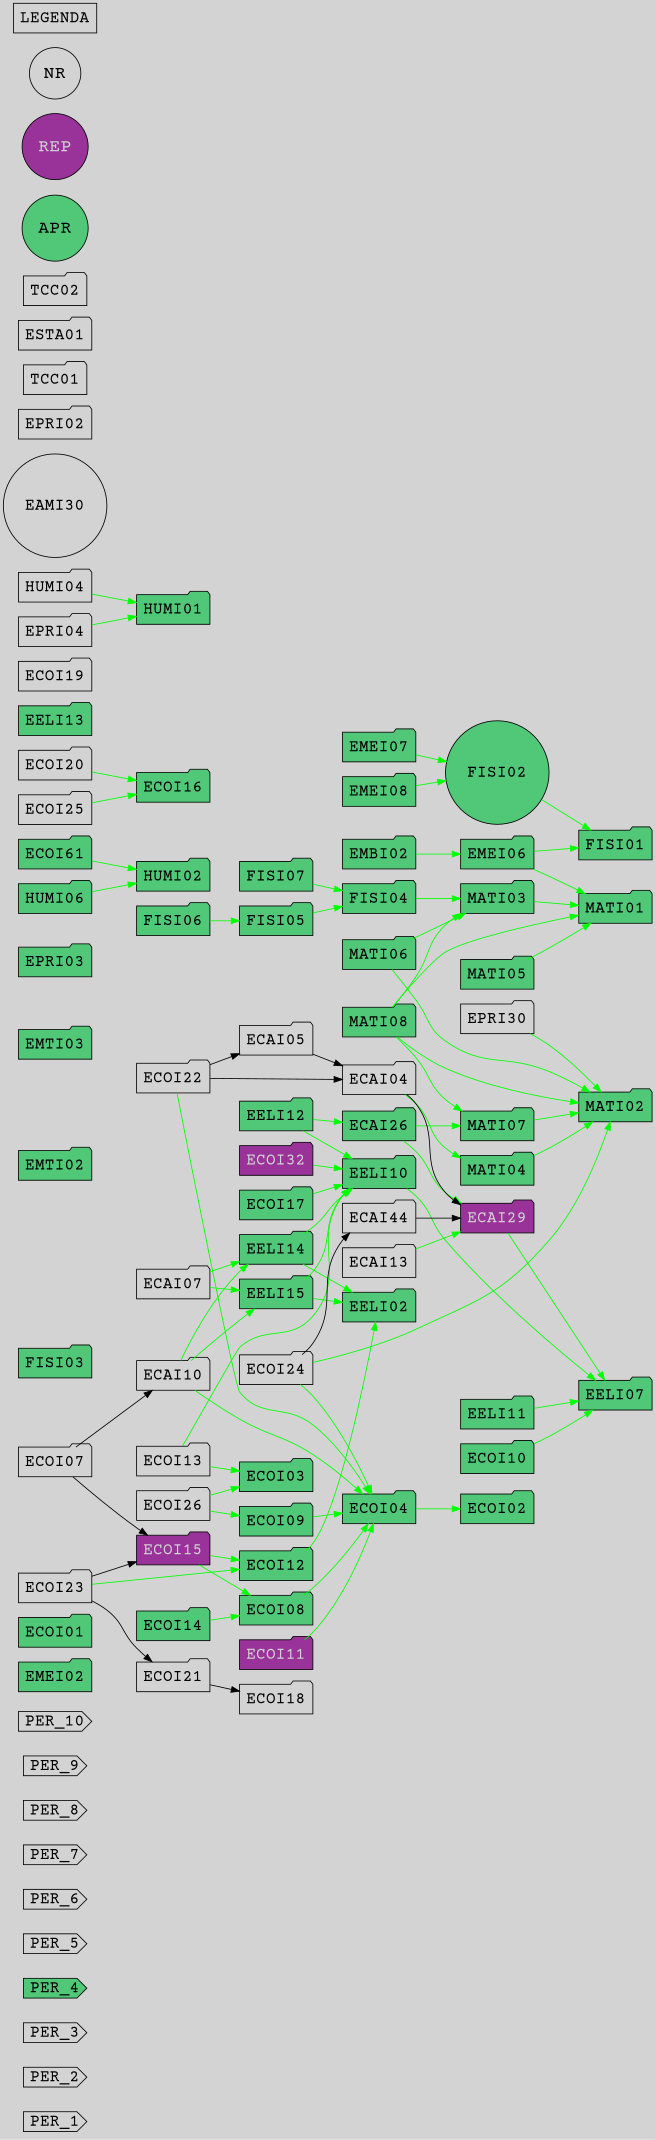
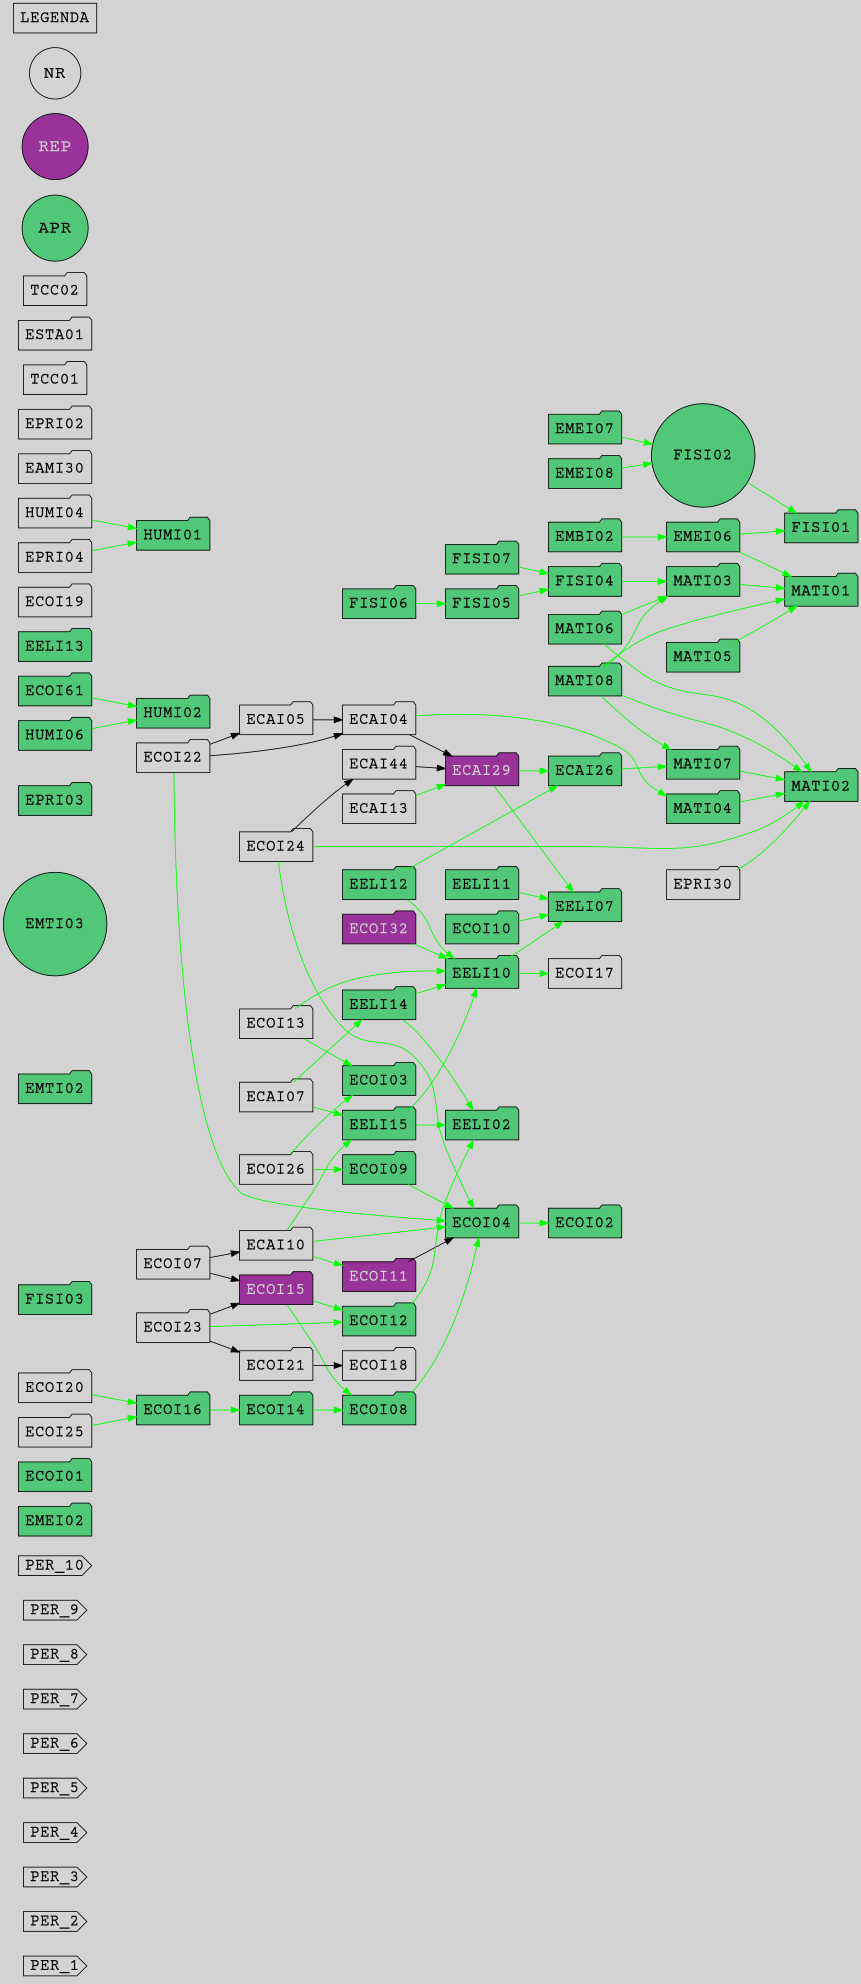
node "EAMI30": shape circle -> folder
node "EMTI03": shape folder -> circle
edge "ECAI26" -> "ECAI29": reversed
edge "ECOI17" -> "EELI10": reversed
node "ECOI17": fillcolor #50c878 -> #d3d3d3
edge "ECAI10" -> "EELI14": now "ECAI10" -> "ECOI11"
edge "ECOI16" -> "ECOI14": added
edge "ECOI11" -> "ECOI04": color Green -> Black
node "PER_4": fillcolor #50c878 -> #d3d3d3
